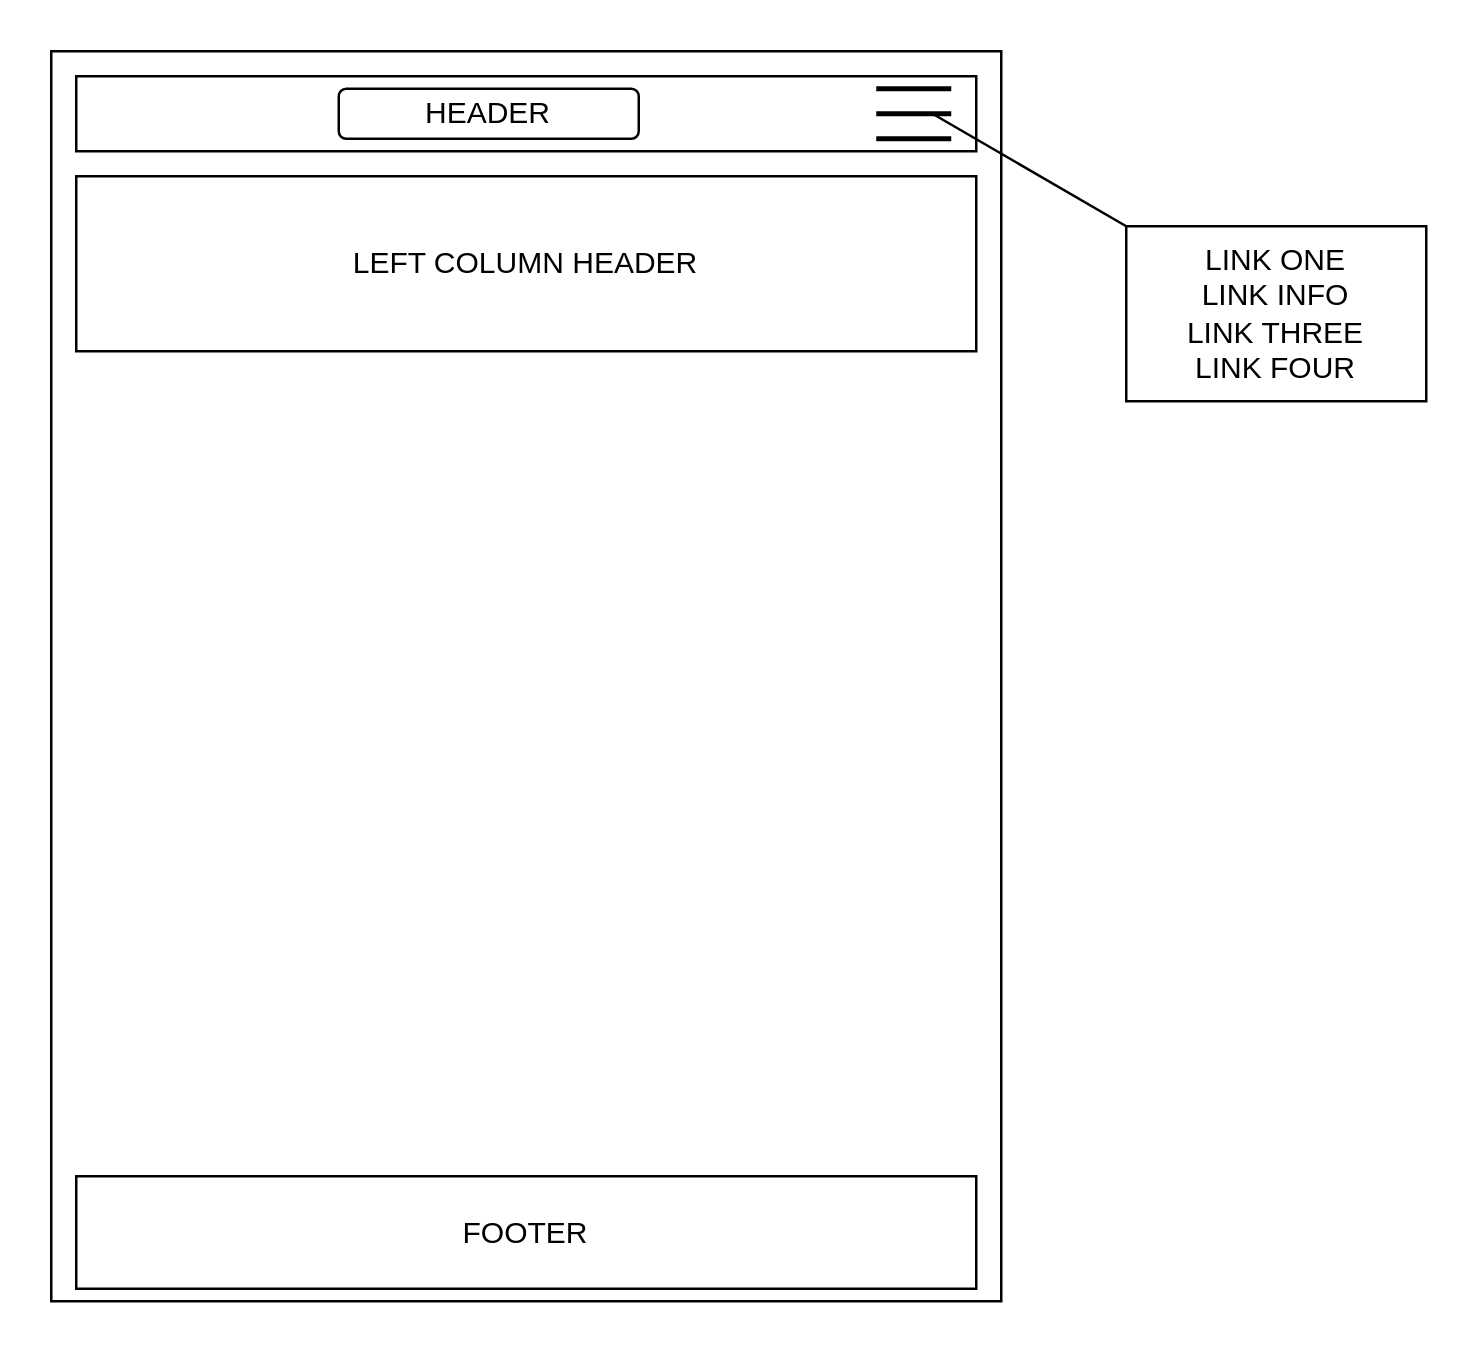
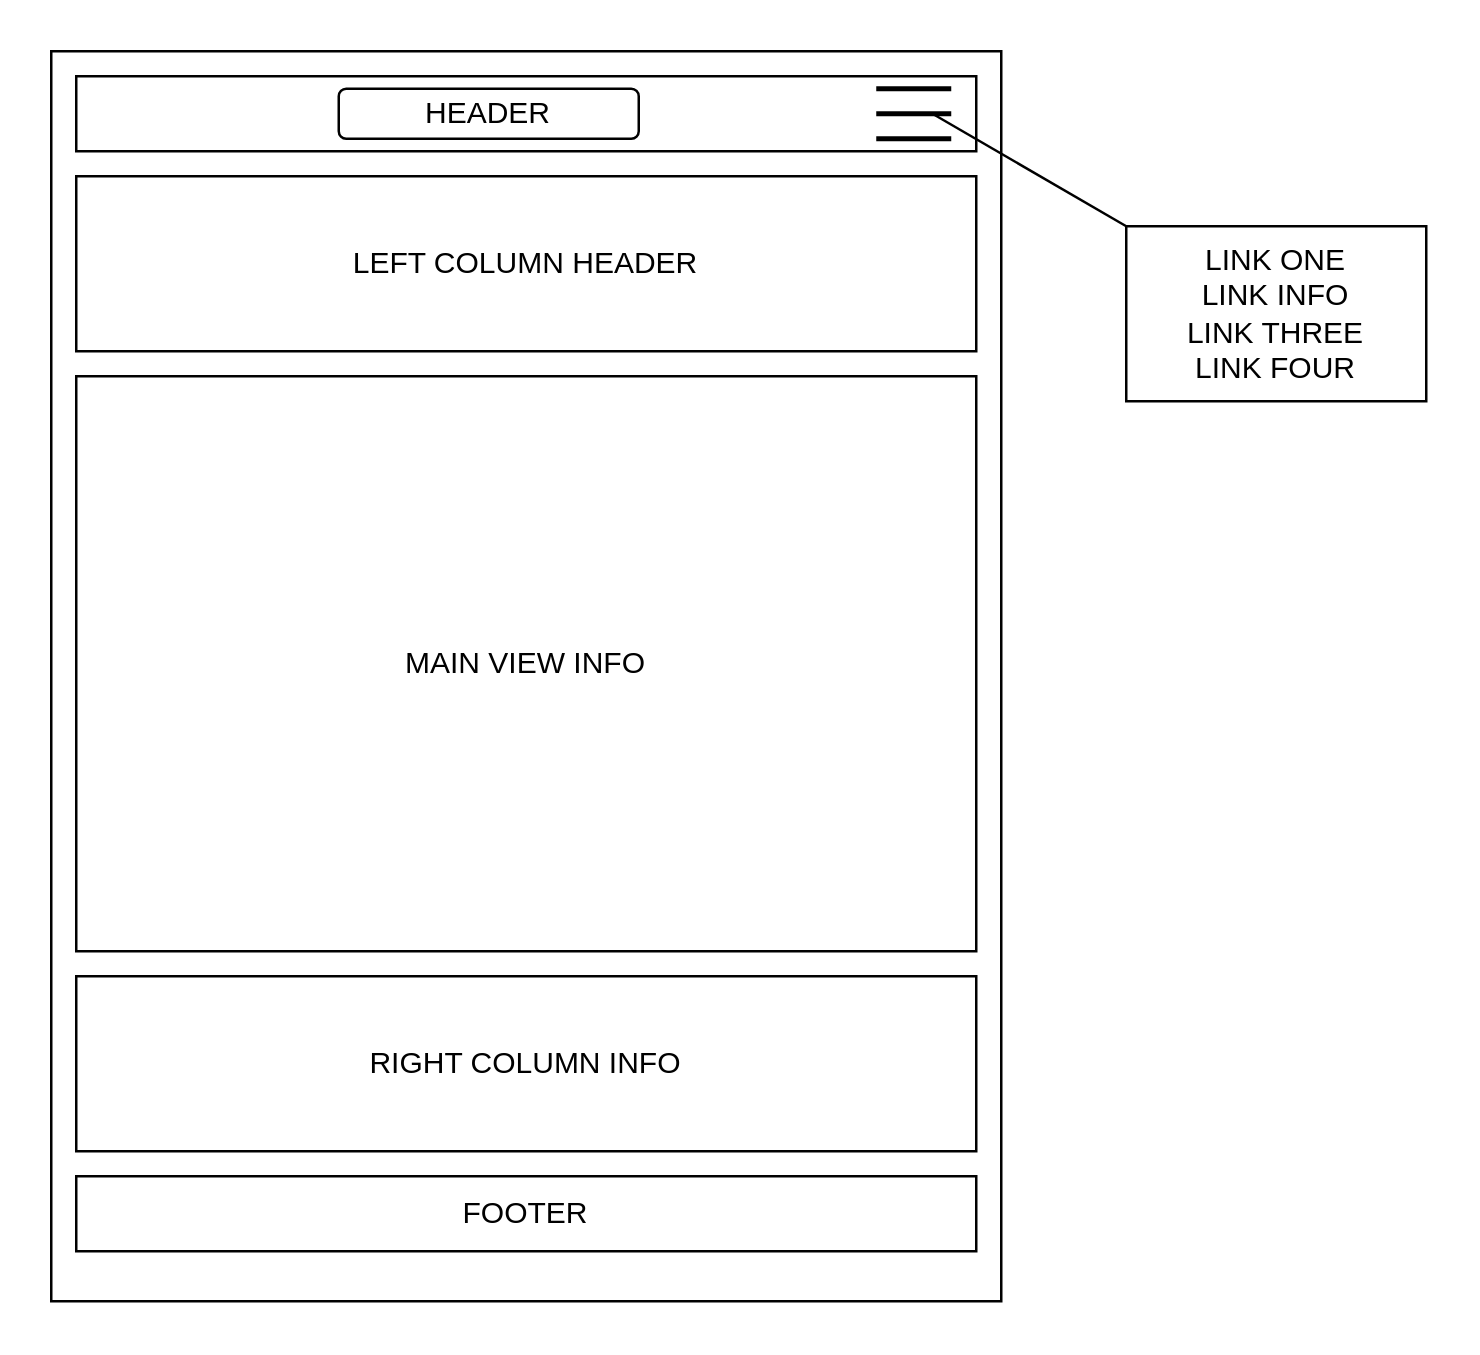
node "MAIN VIEW INFO": added
node "RIGHT COLUMN INFO": added
node "FOOTER": size 900x113 -> 900x75
